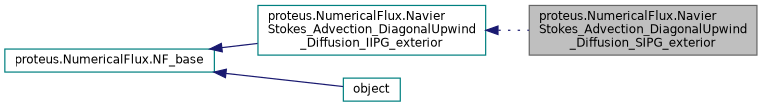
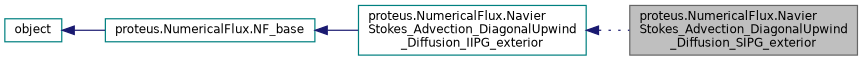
edge "object" -> "proteus.NumericalFlux.NF_base": reversed
